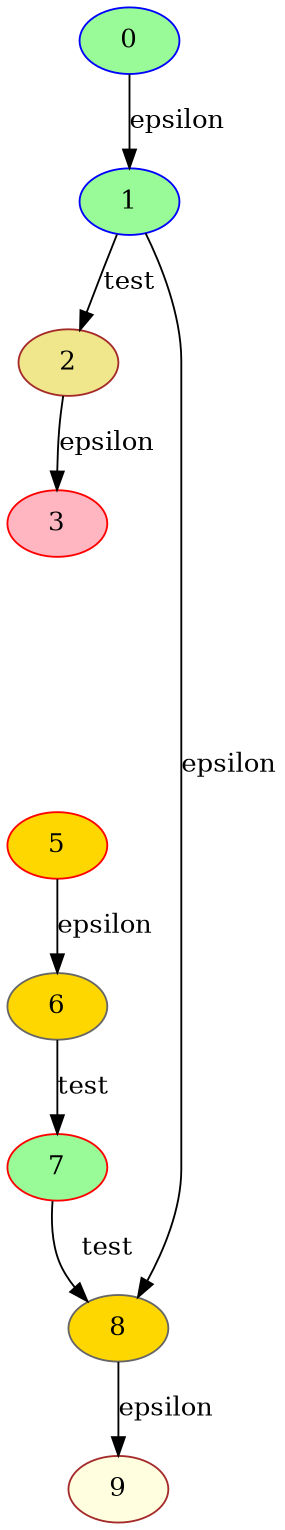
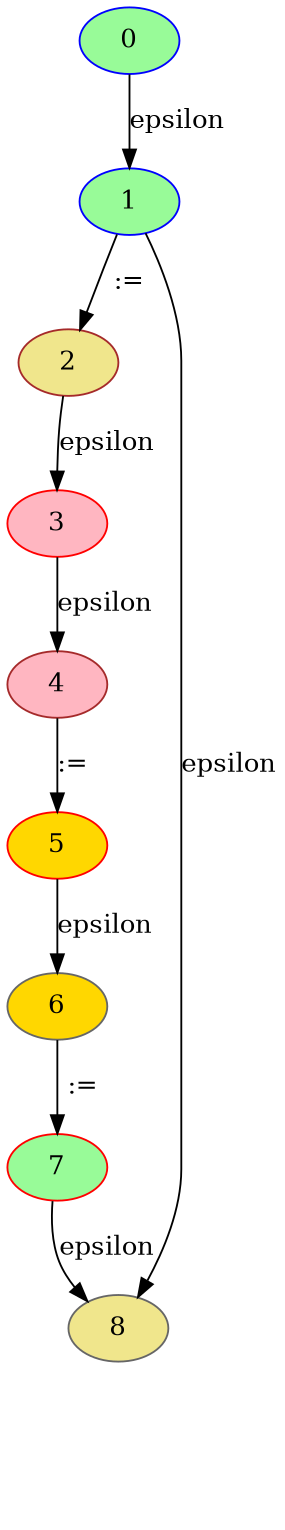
edge "1" -> "2": label "test" -> ":="
node "4": added
edge "6" -> "7": label "test" -> ":="
edge "7" -> "8": label "test" -> "epsilon"
node "8": fillcolor gold -> khaki
node "9": removed
